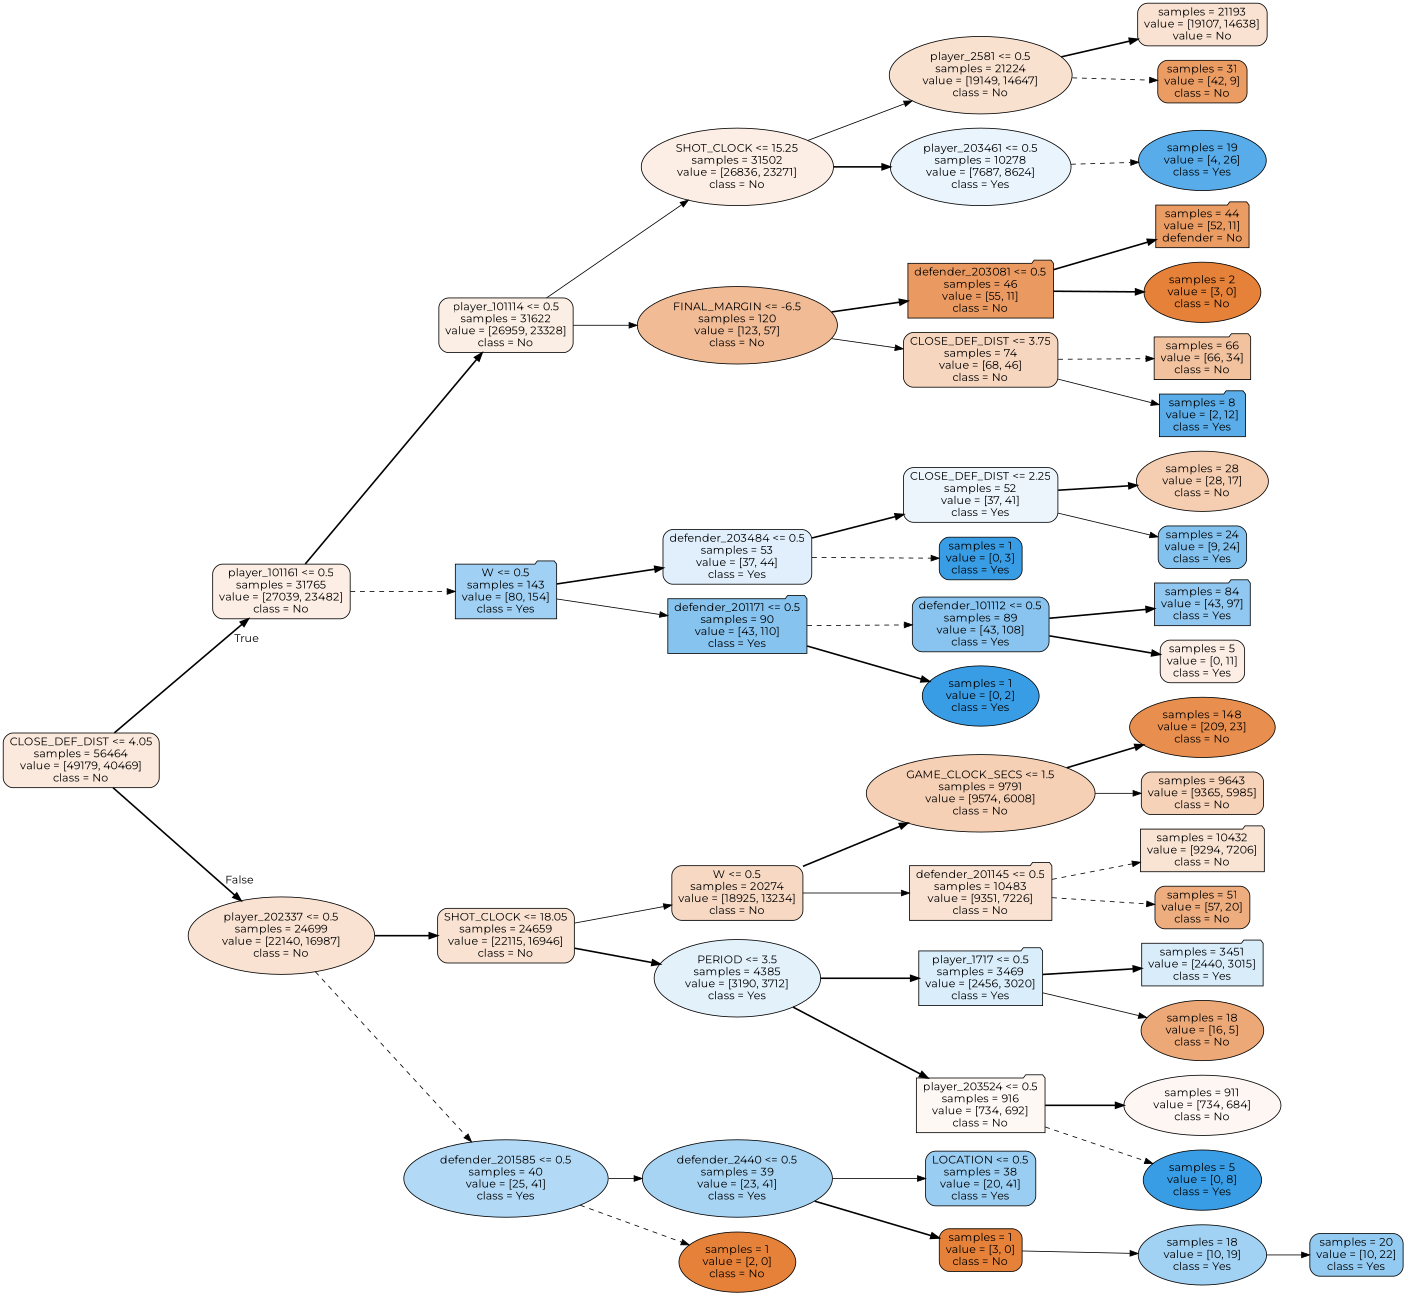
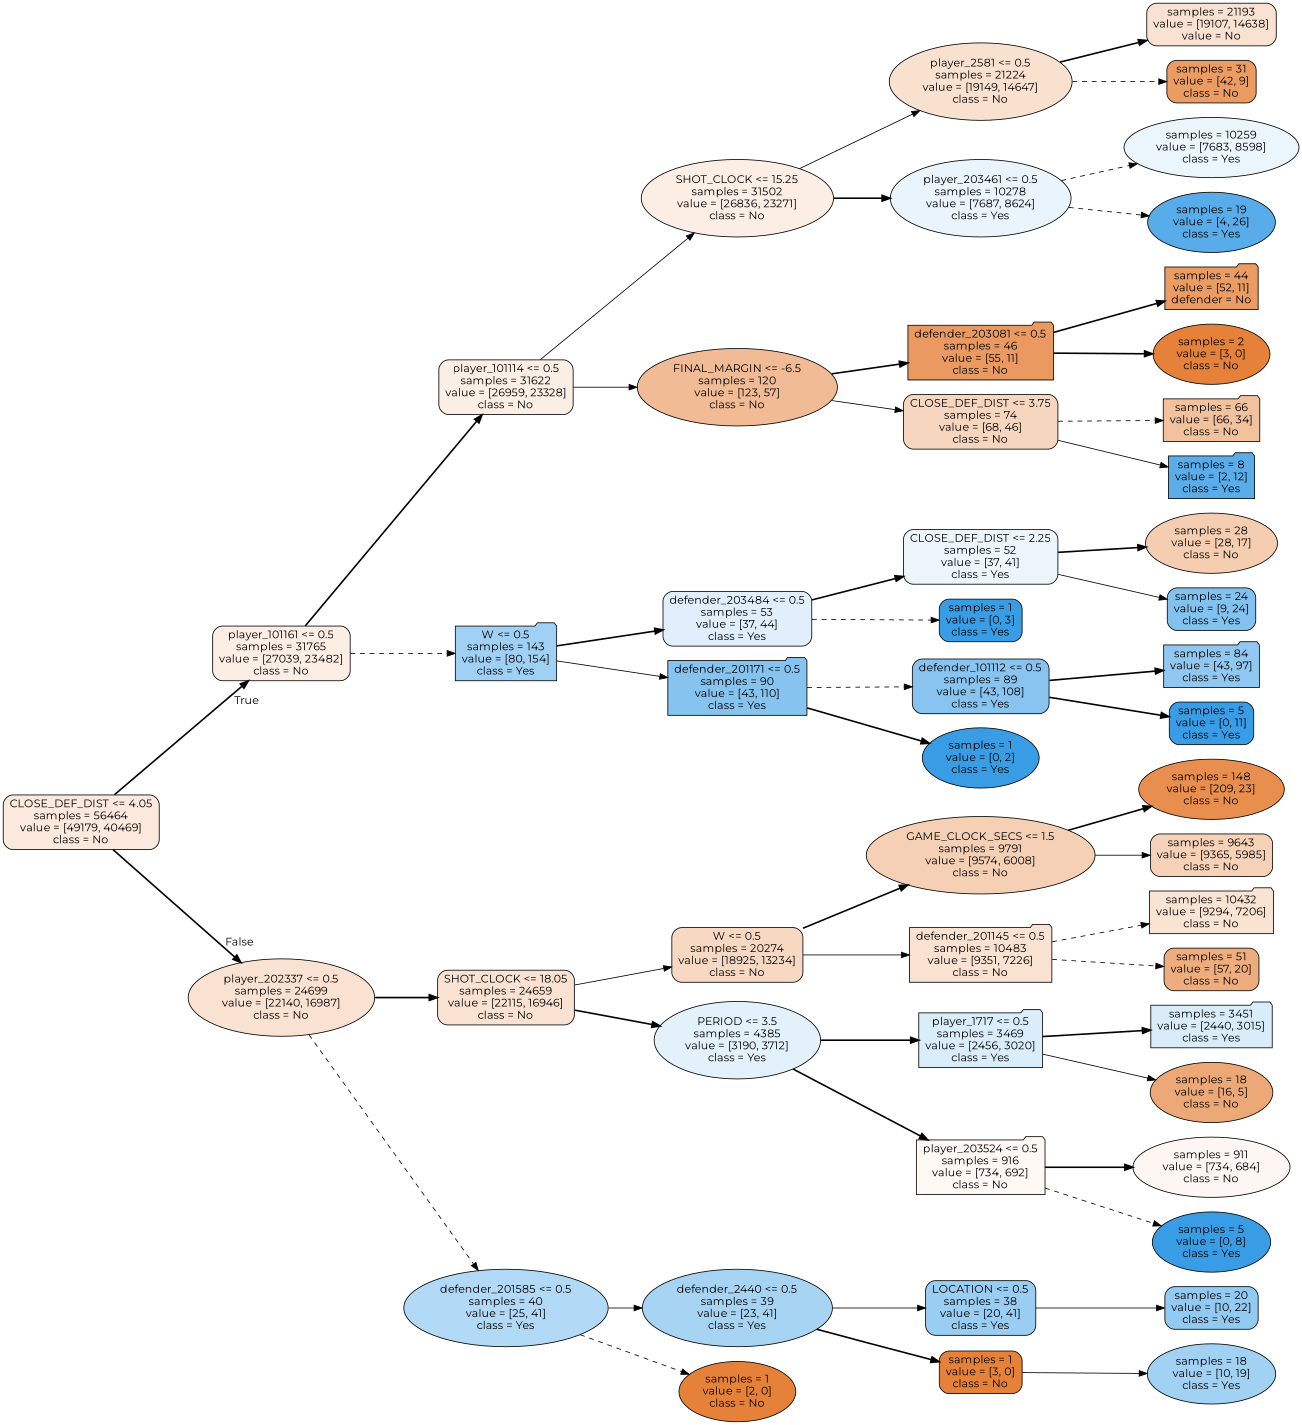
node "samples = 10259 value = [7683, 8598] class = Yes": added
node "samples = 5 value = [0, 11] class = Yes": fillcolor #fceee5 -> #399de5
edge "samples = 18 value = [10, 19] class = Yes" -> "samples = 20 value = [10, 22] class = Yes": now "LOCATION <= 0.5 samples = 38 value = [20, 41] class = Yes" -> "samples = 20 value = [10, 22] class = Yes"
